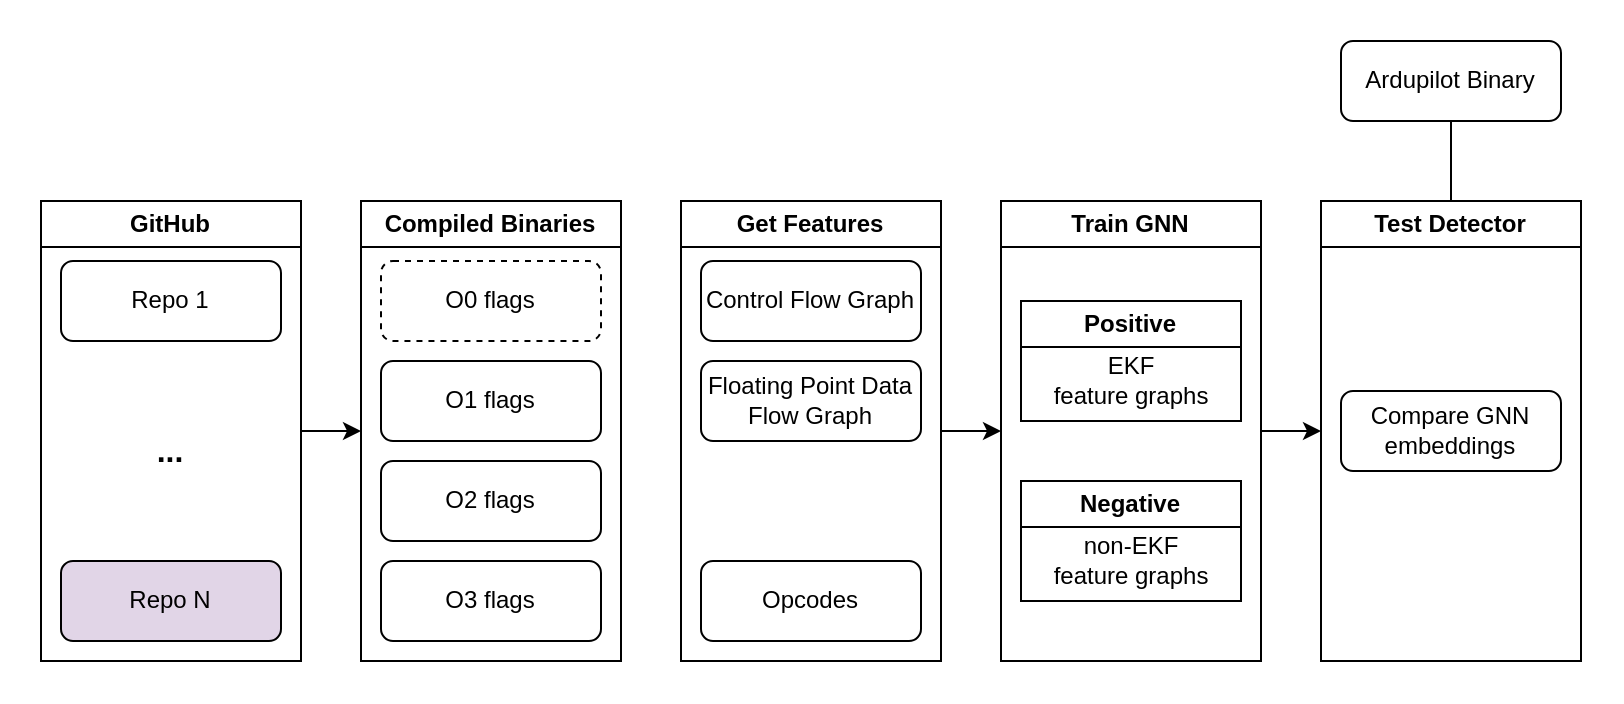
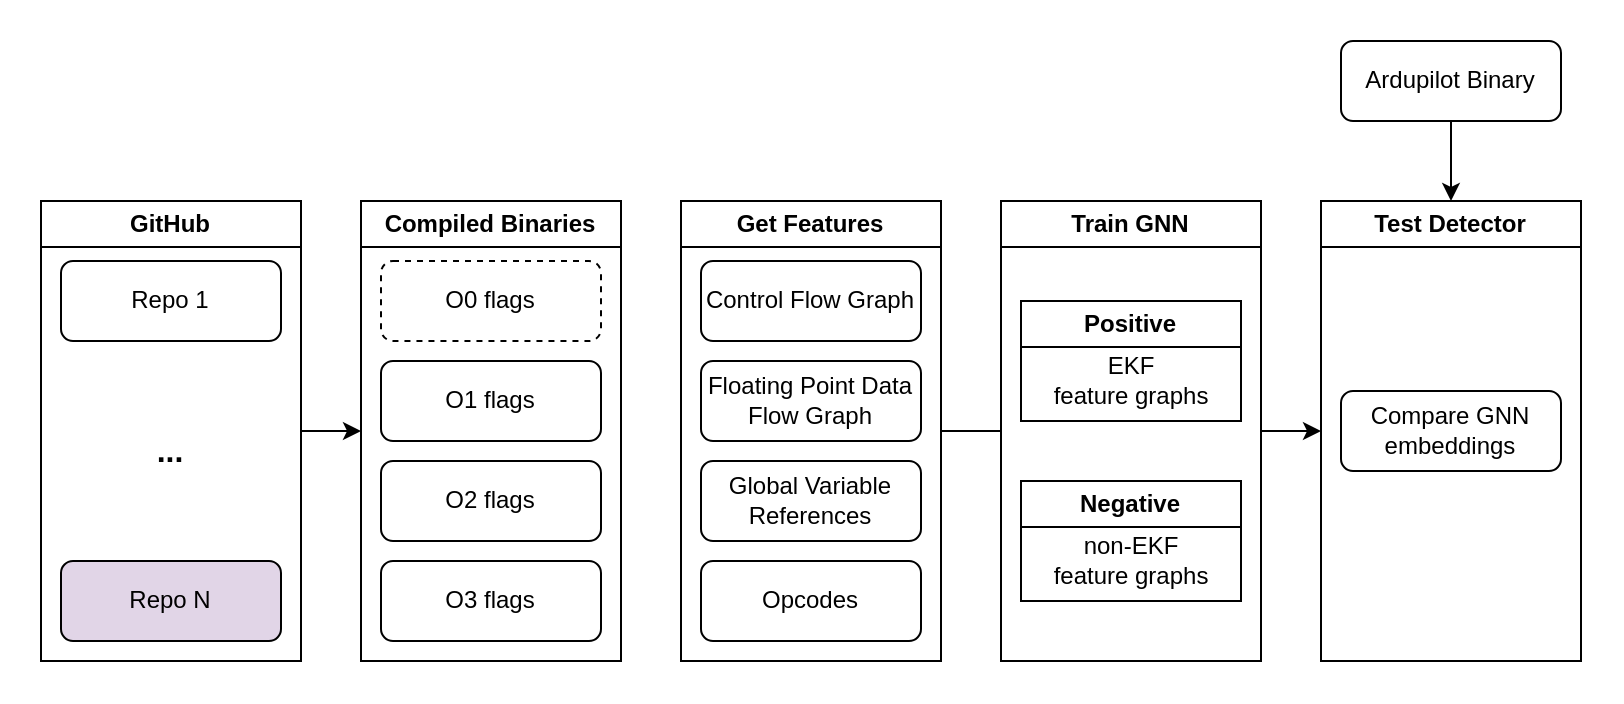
edge "Ardupilot Binary" -- "Test Detector": arrowhead none -> classic
edge "Get Features" -> "Train GNN": arrowhead classic -> none
node "Global Variable References": added
